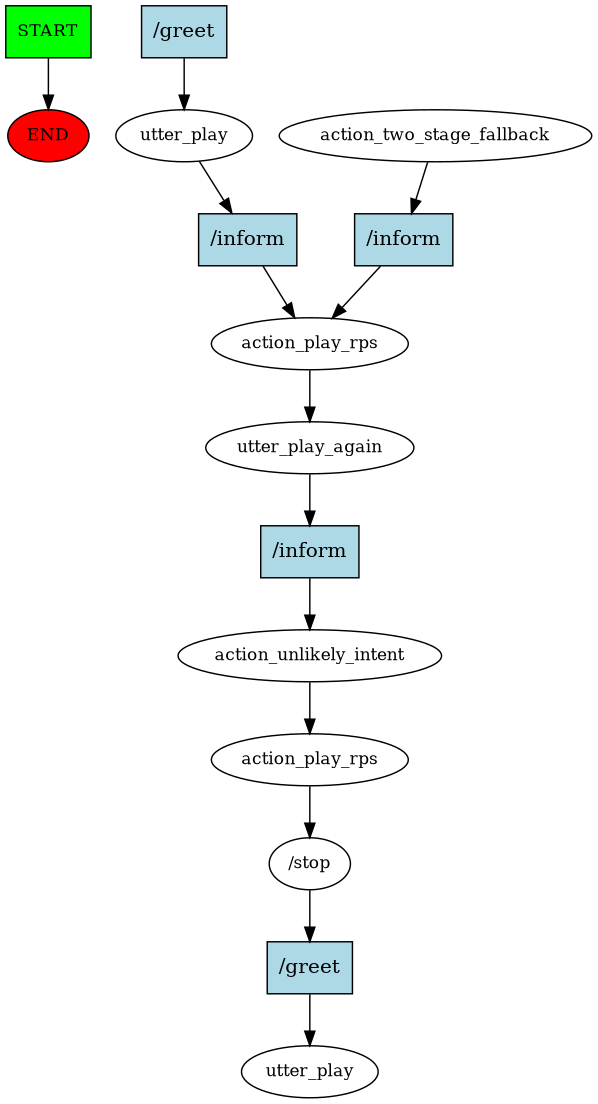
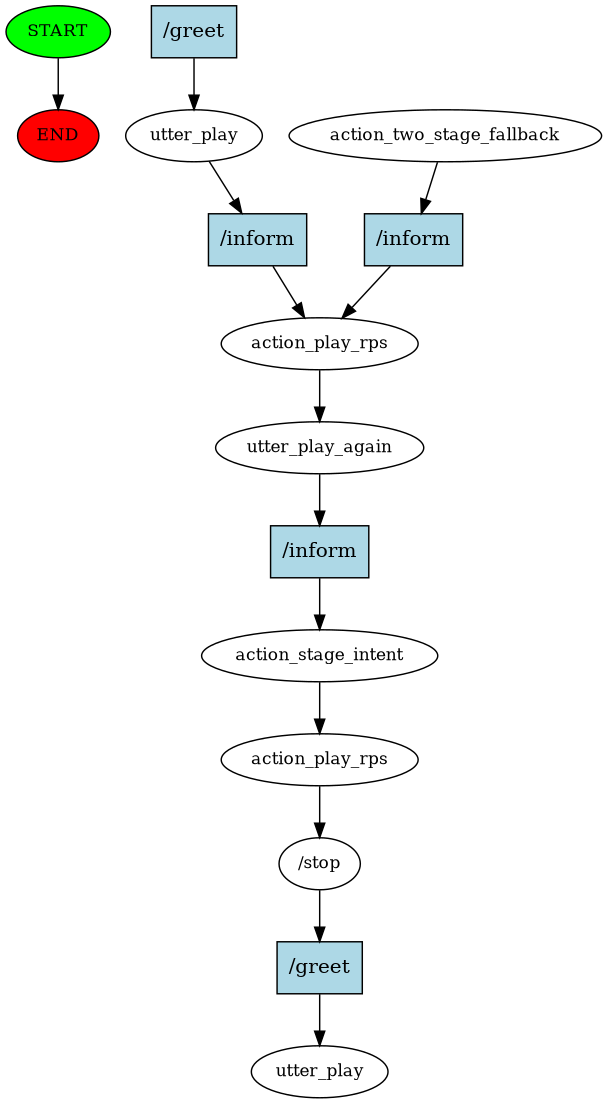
node "START": shape box -> ellipse
node "action_unlikely_intent": label "action_unlikely_intent" -> "action_stage_intent"
